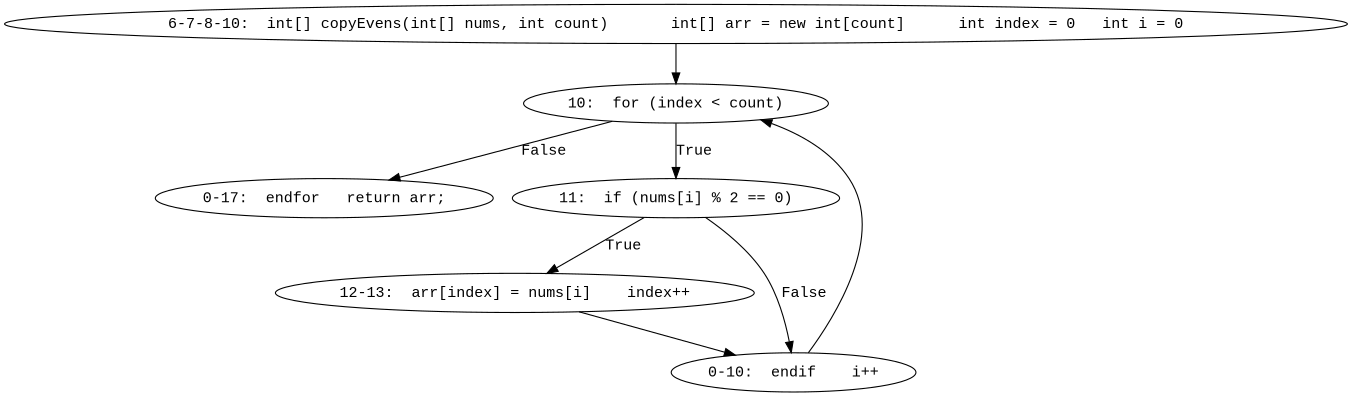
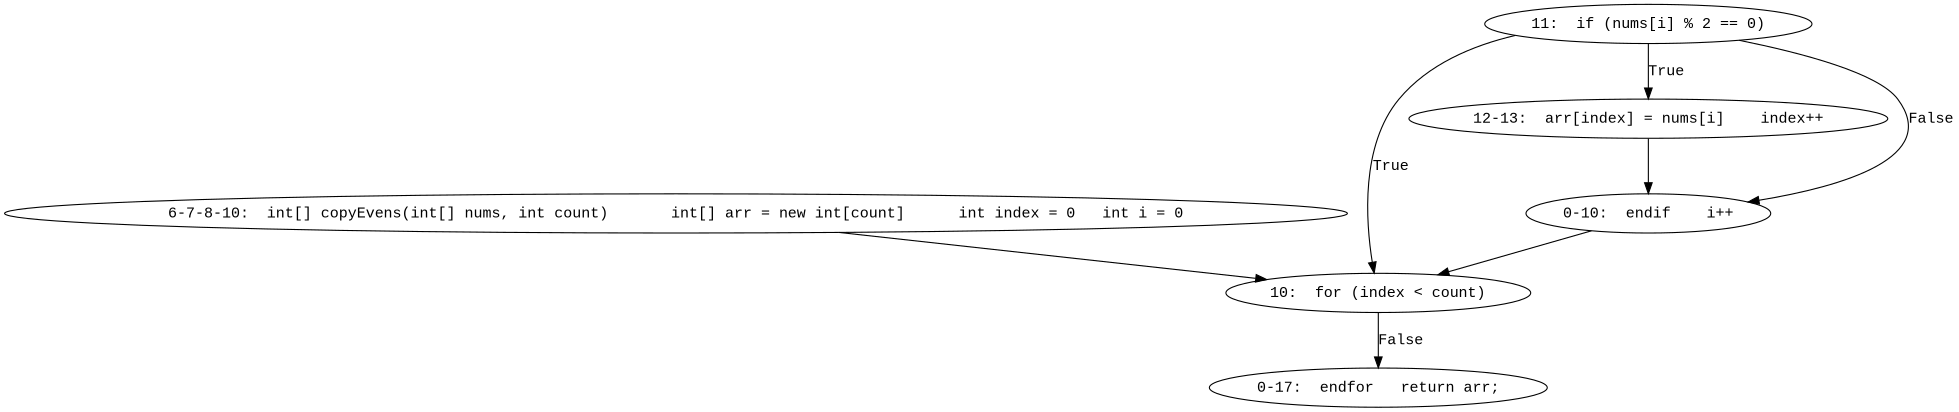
edge "10:  for (index < count)" -> "11:  if (nums[i] % 2 == 0)": reversed
